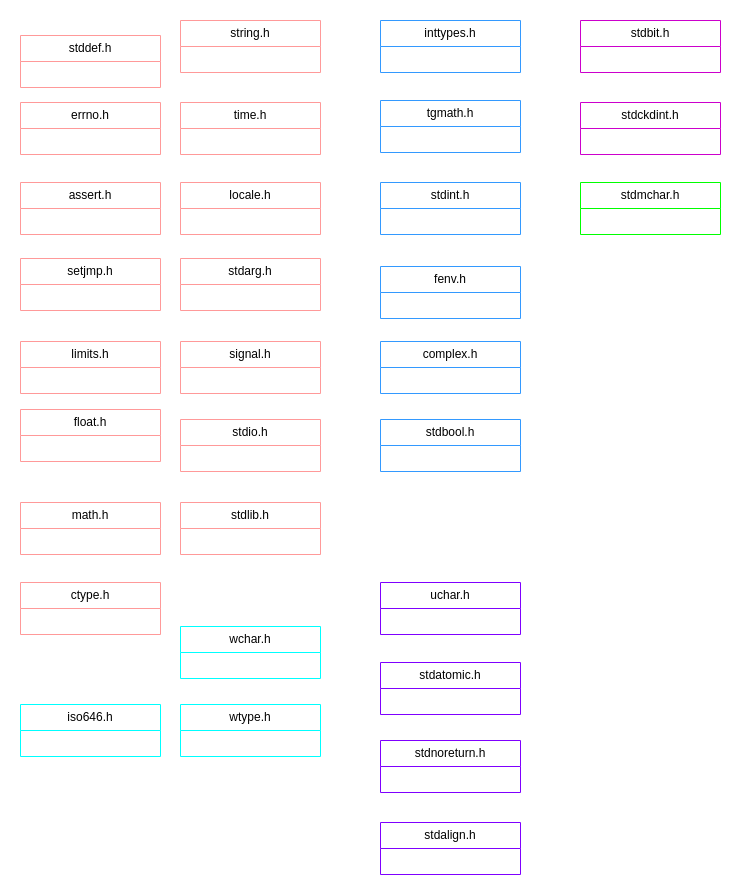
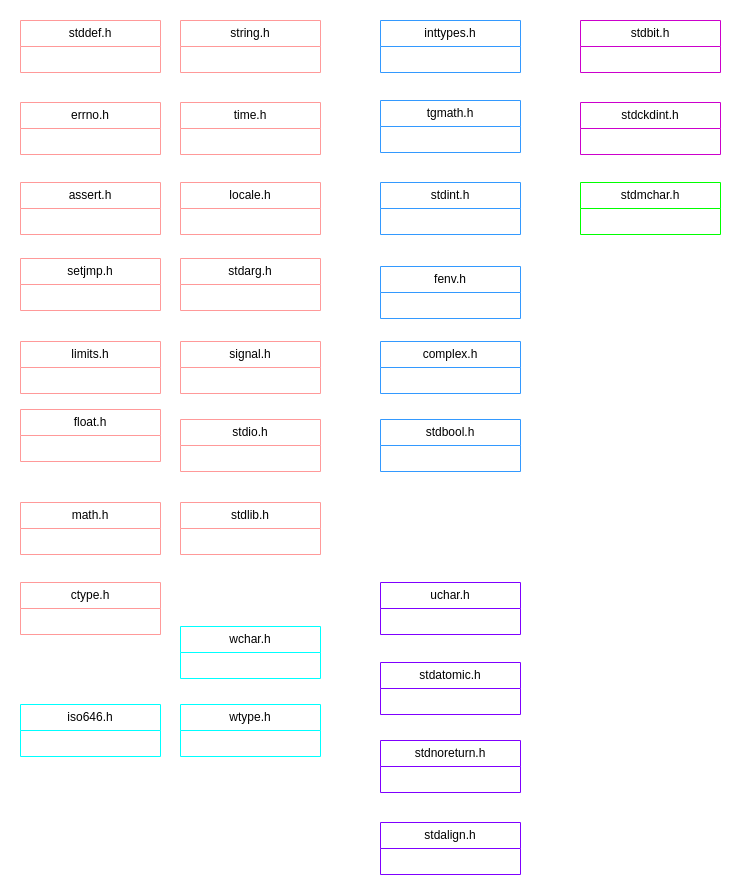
node "stddef.h": moved (91, 62) -> (91, 47)
